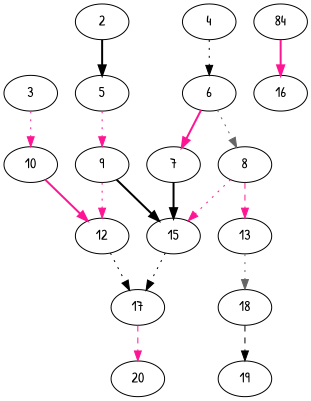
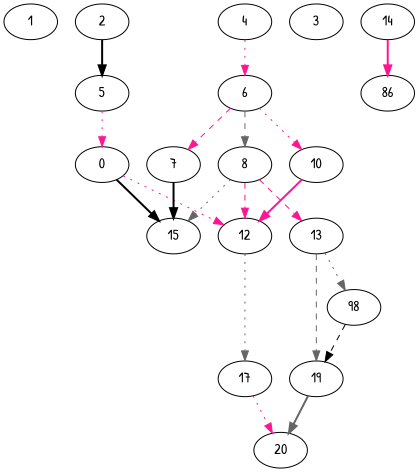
node "1": added
node "84": label "84" -> "14"
edge "4" -> "6": color black -> deeppink
node "16": label "16" -> "86"
edge "3" -> "10": now "6" -> "10"
edge "6" -> "7": style bold -> dashed
edge "6" -> "8": style dotted -> dashed
node "9": label "9" -> "0"
edge "8" -> "12": added
edge "8" -> "15": color deeppink -> gray40
edge "12" -> "17": color black -> gray40
edge "15" -> "17": removed
edge "13" -> "19": added
node "18": label "18" -> "98"
edge "17" -> "20": style dashed -> dotted
edge "19" -> "20": added
